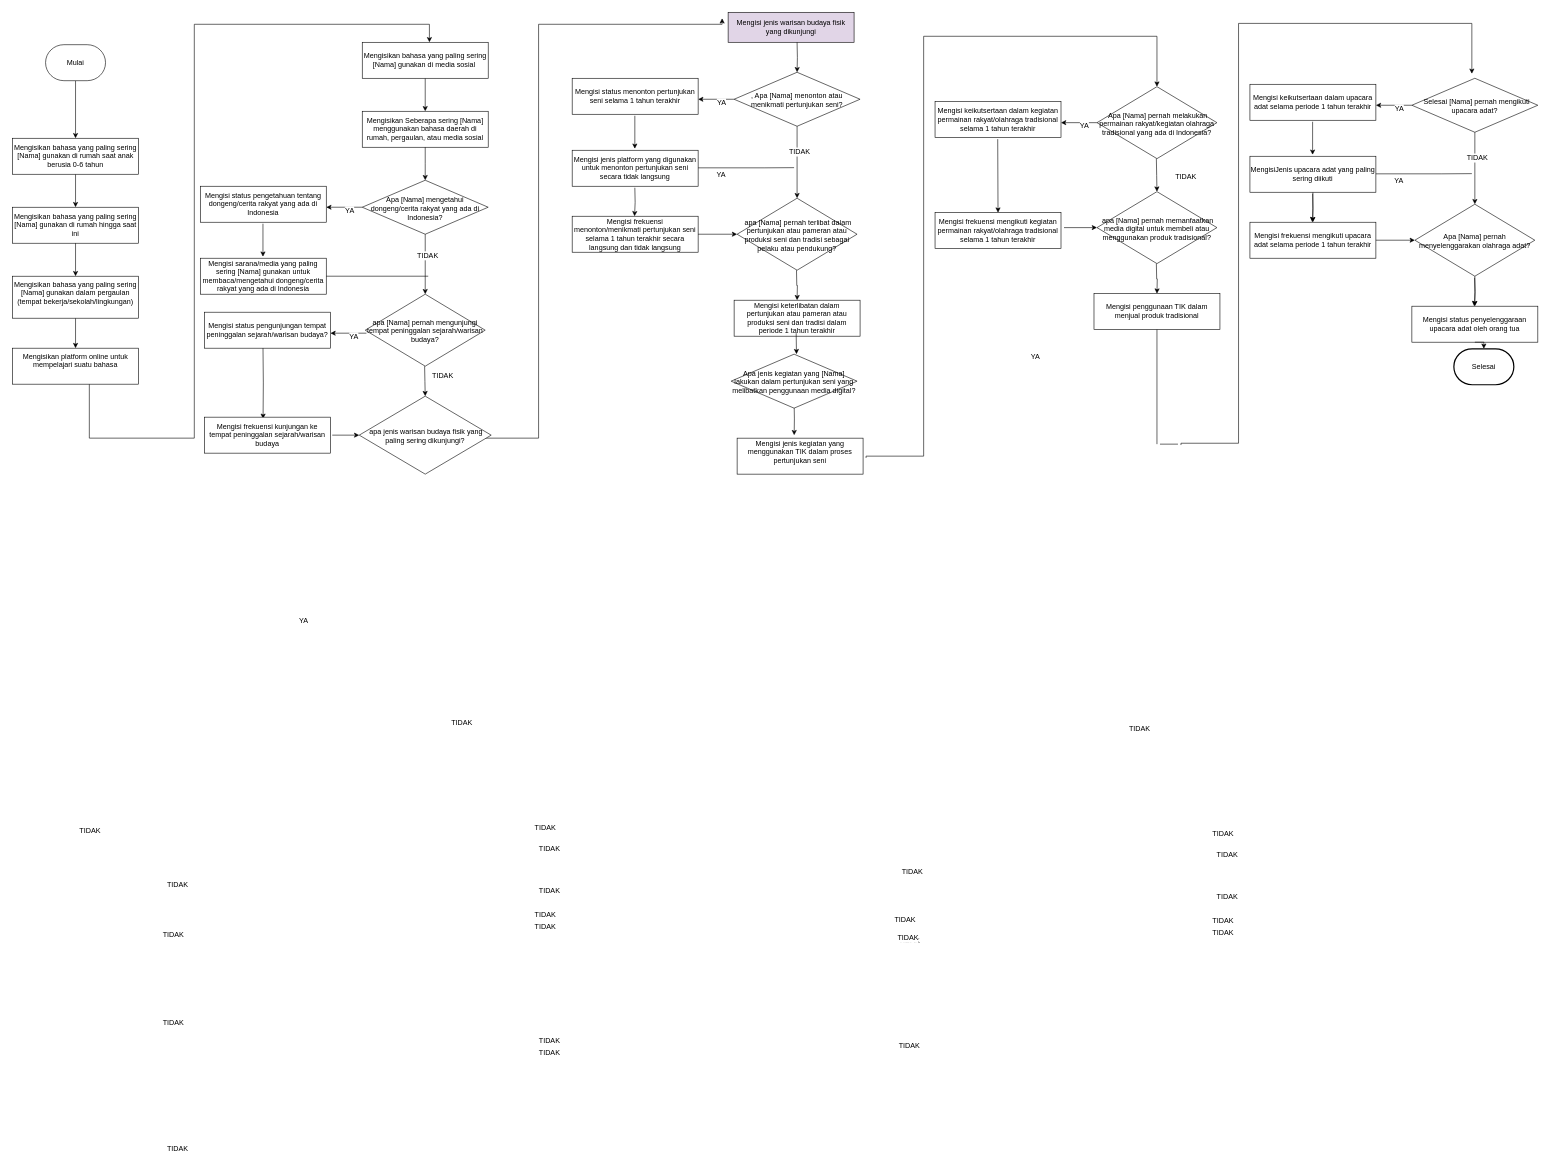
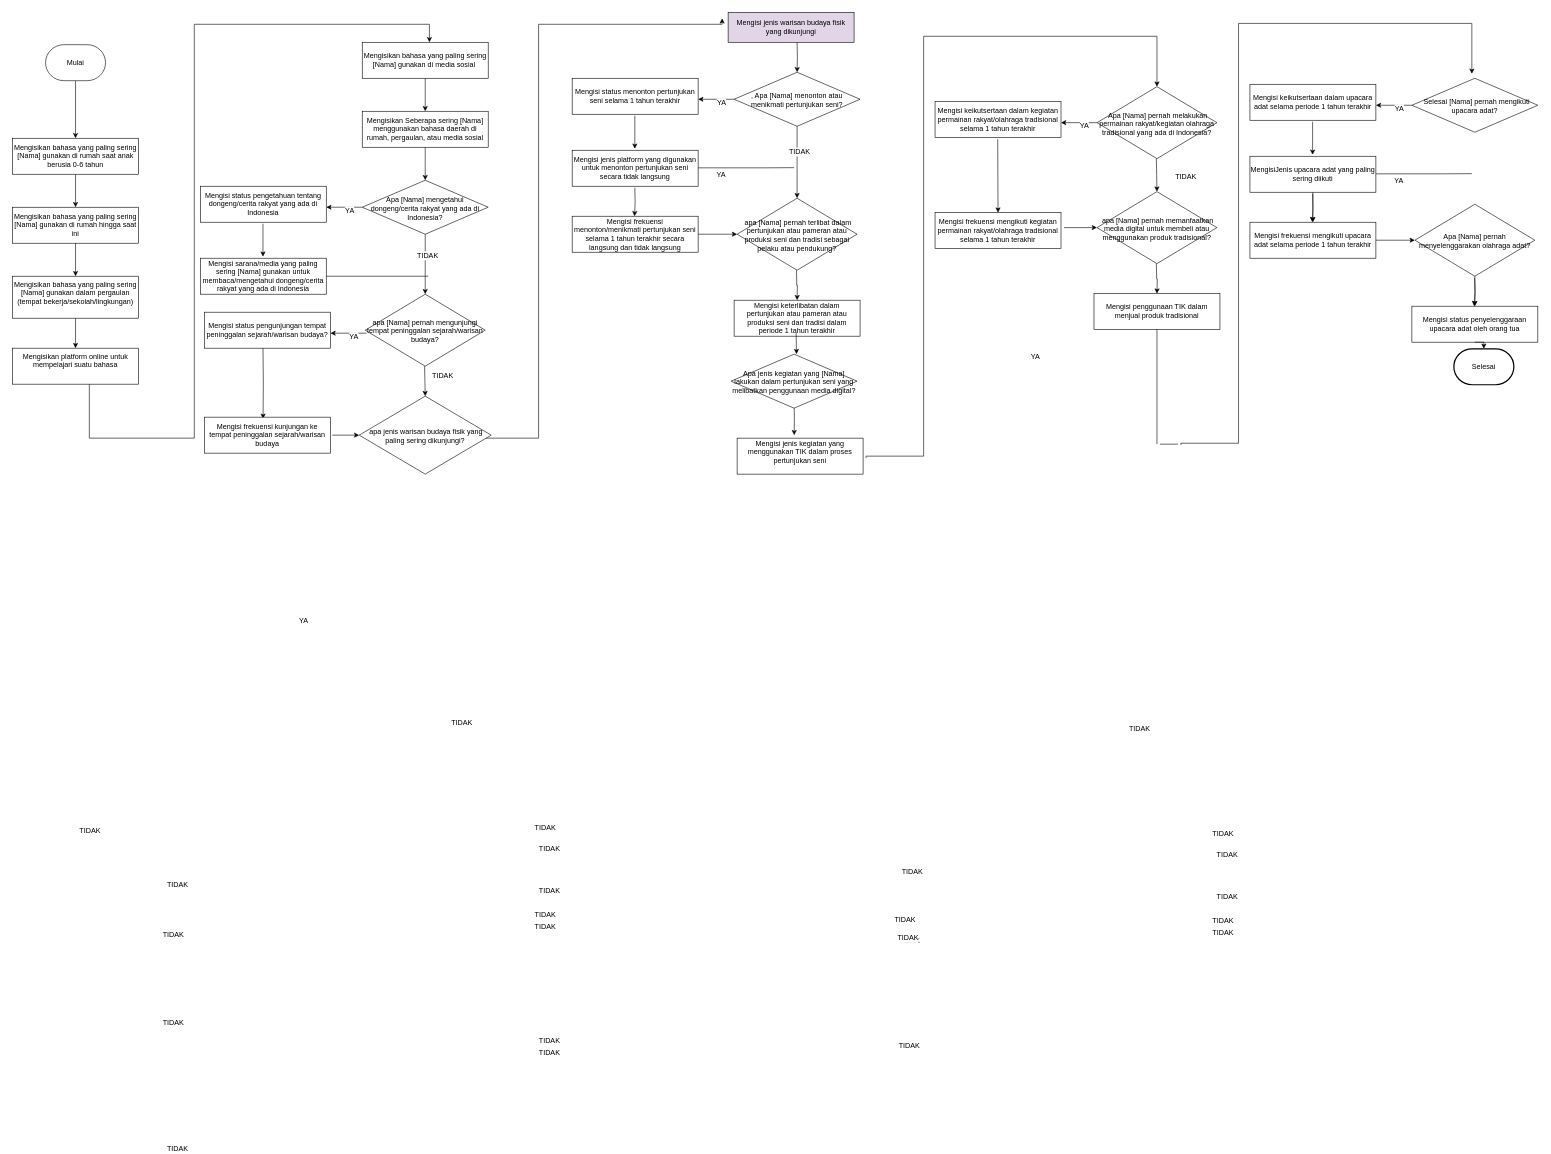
edge "Selesai [Nama] pernah mengikuti upacara adat?" -> "Apa [Nama] pernah menyelenggarakan olahraga adat?": removed, label "TIDAK"
